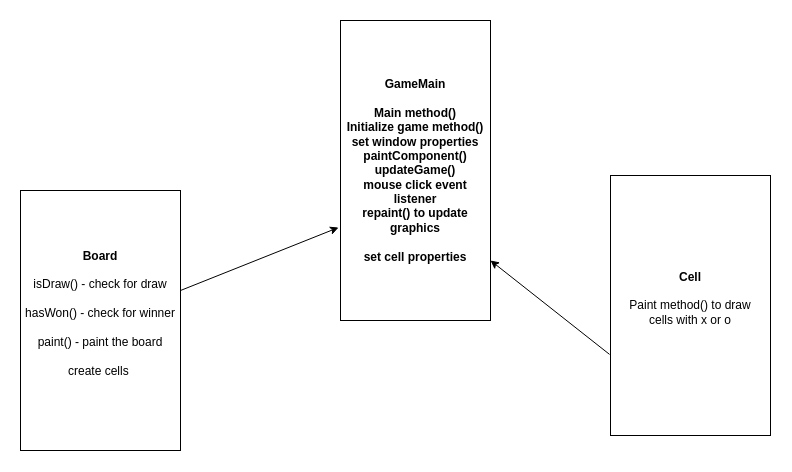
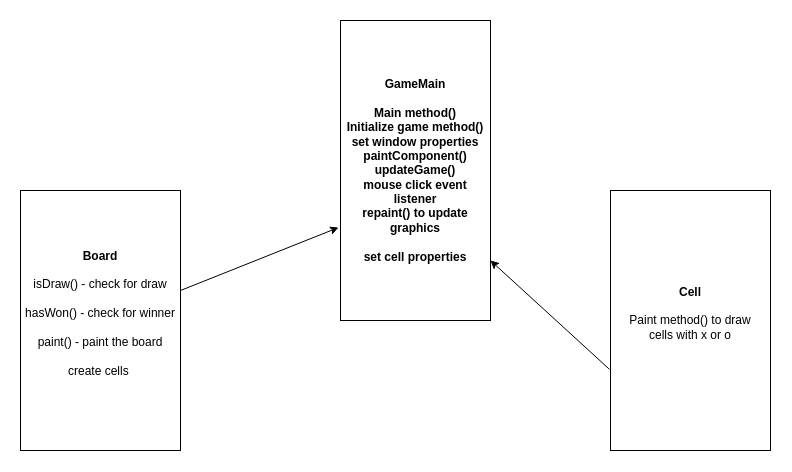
node "Cell Paint method() to draw cells with x or o": moved (691, 306) -> (691, 321)
